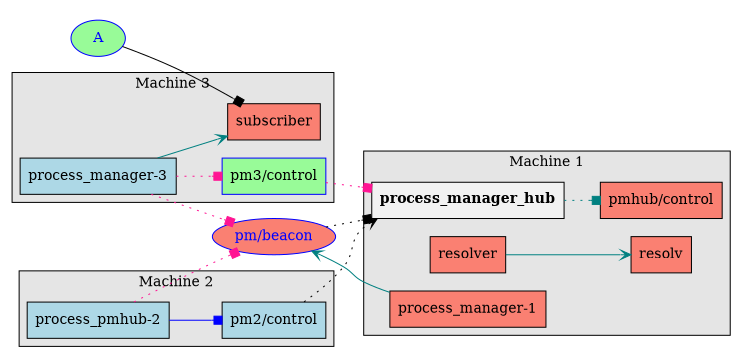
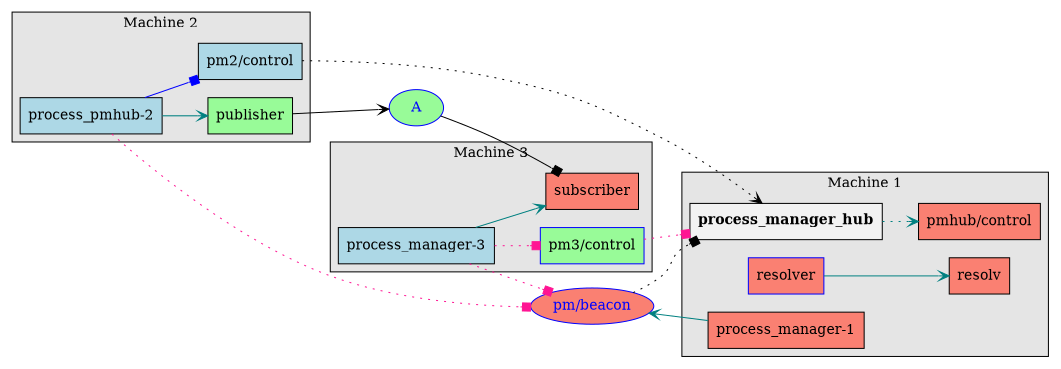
node "publisher": added
edge "process_manager_hub" -> "pmhub/control": arrowhead box -> vee
node "resolver": color black -> blue
